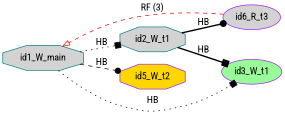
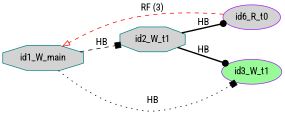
node "id6_R_t3": label "id6_R_t3" -> "id6_R_t0"
edge "id1_W_main" -> "id2_W_t1": style dotted -> dashed
edge "id2_W_t1" -> "id3_W_t1": arrowhead box -> dot
node "id5_W_t2": removed
